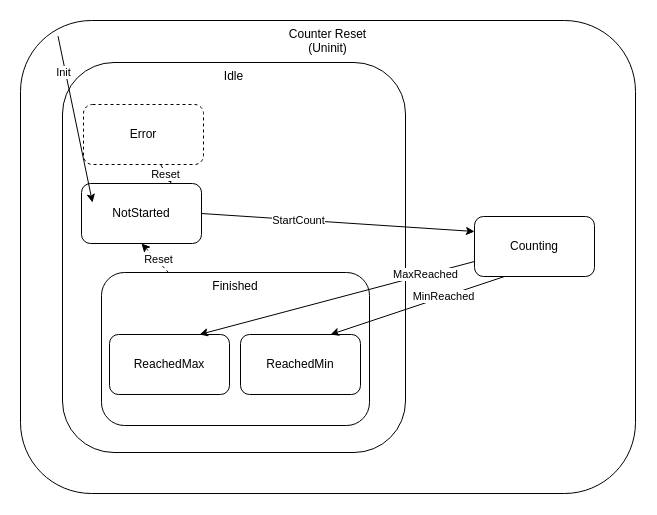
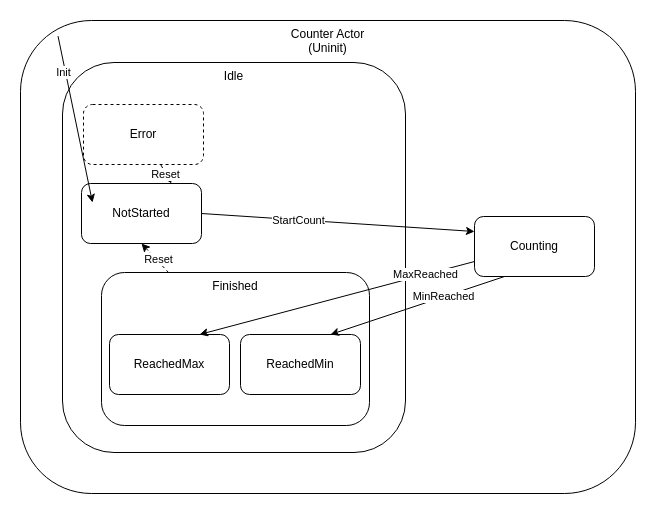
node "Counter Reset (Uninit)": label "Counter Reset (Uninit)" -> "Counter Actor (Uninit)"
